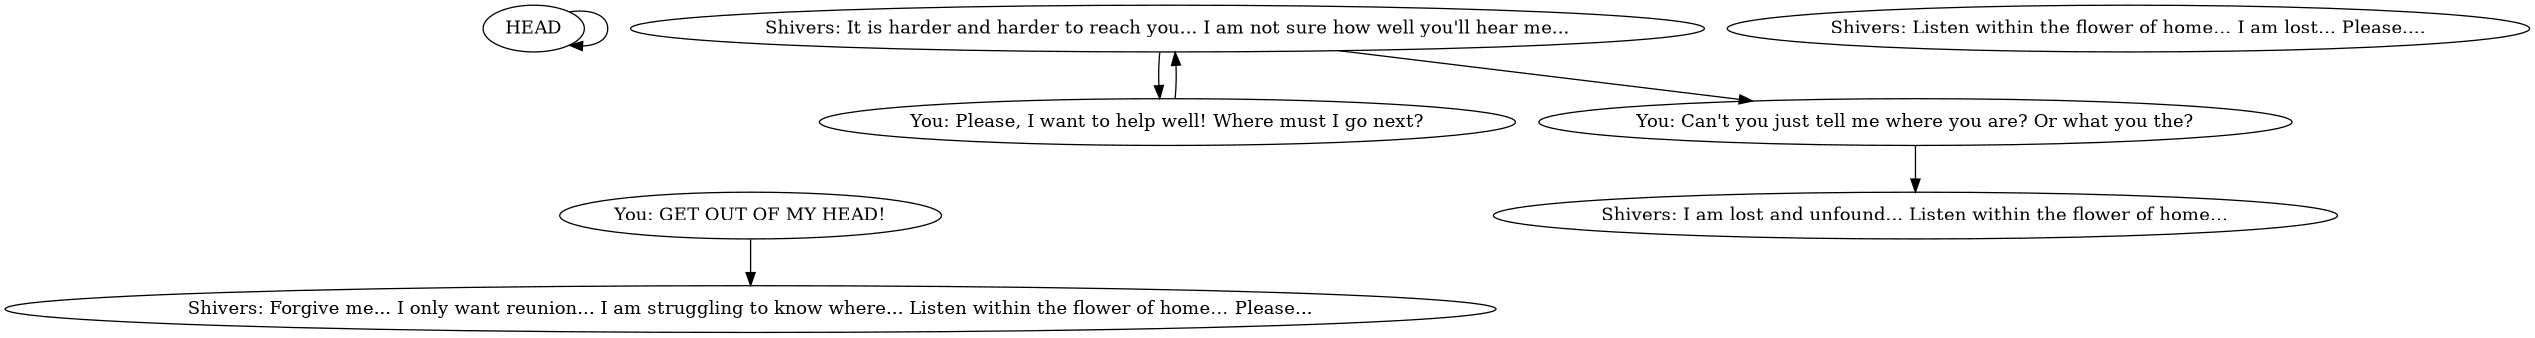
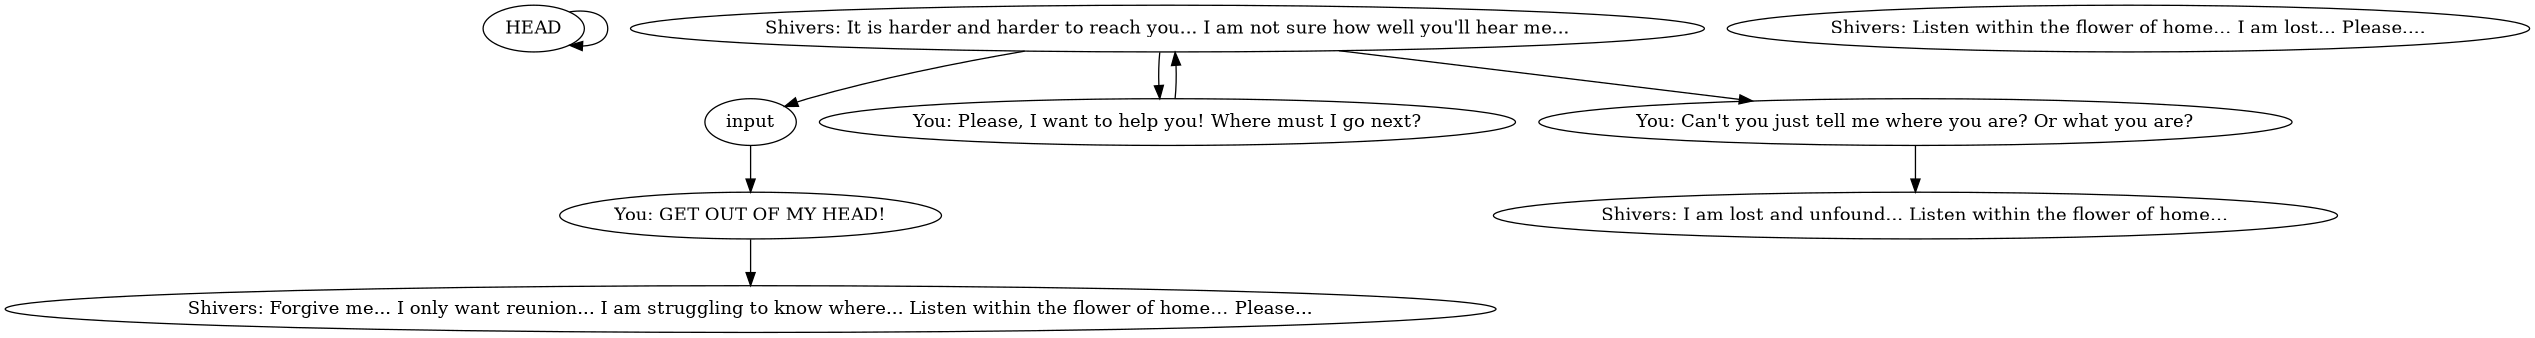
node "input": added
node "You: Please, I want to help well! Where must I go next?": label "You: Please, I want to help well! Where must I go next?" -> "You: Please, I want to help you! Where must I go next?"
node "You: Can't you just tell me where you are? Or what you the?": label "You: Can't you just tell me where you are? Or what you the?" -> "You: Can't you just tell me where you are? Or what you are?"
